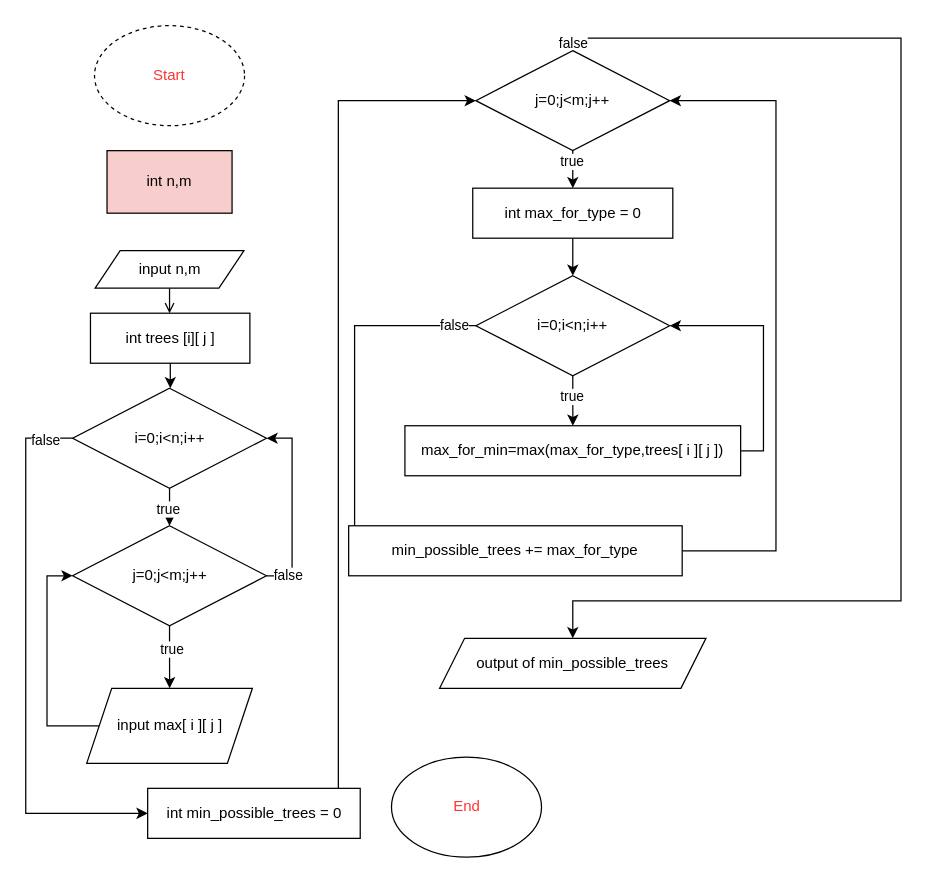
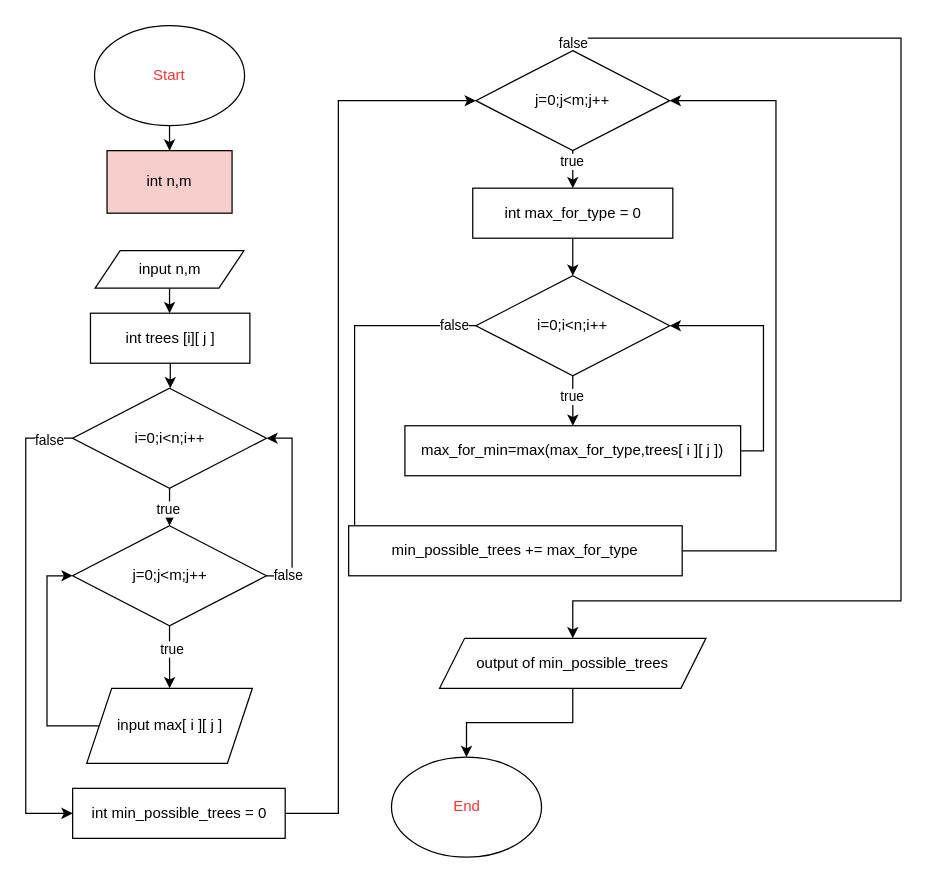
node "Start": style dashed -> solid
edge "Start" -> "int n,m": added
edge "input n,m" -> "int trees [i][ j ]": arrowhead open -> classic
edge "output of min_possible_trees" -> "End": added
node "int min_possible_trees = 0": moved (254, 813) -> (179, 813)
